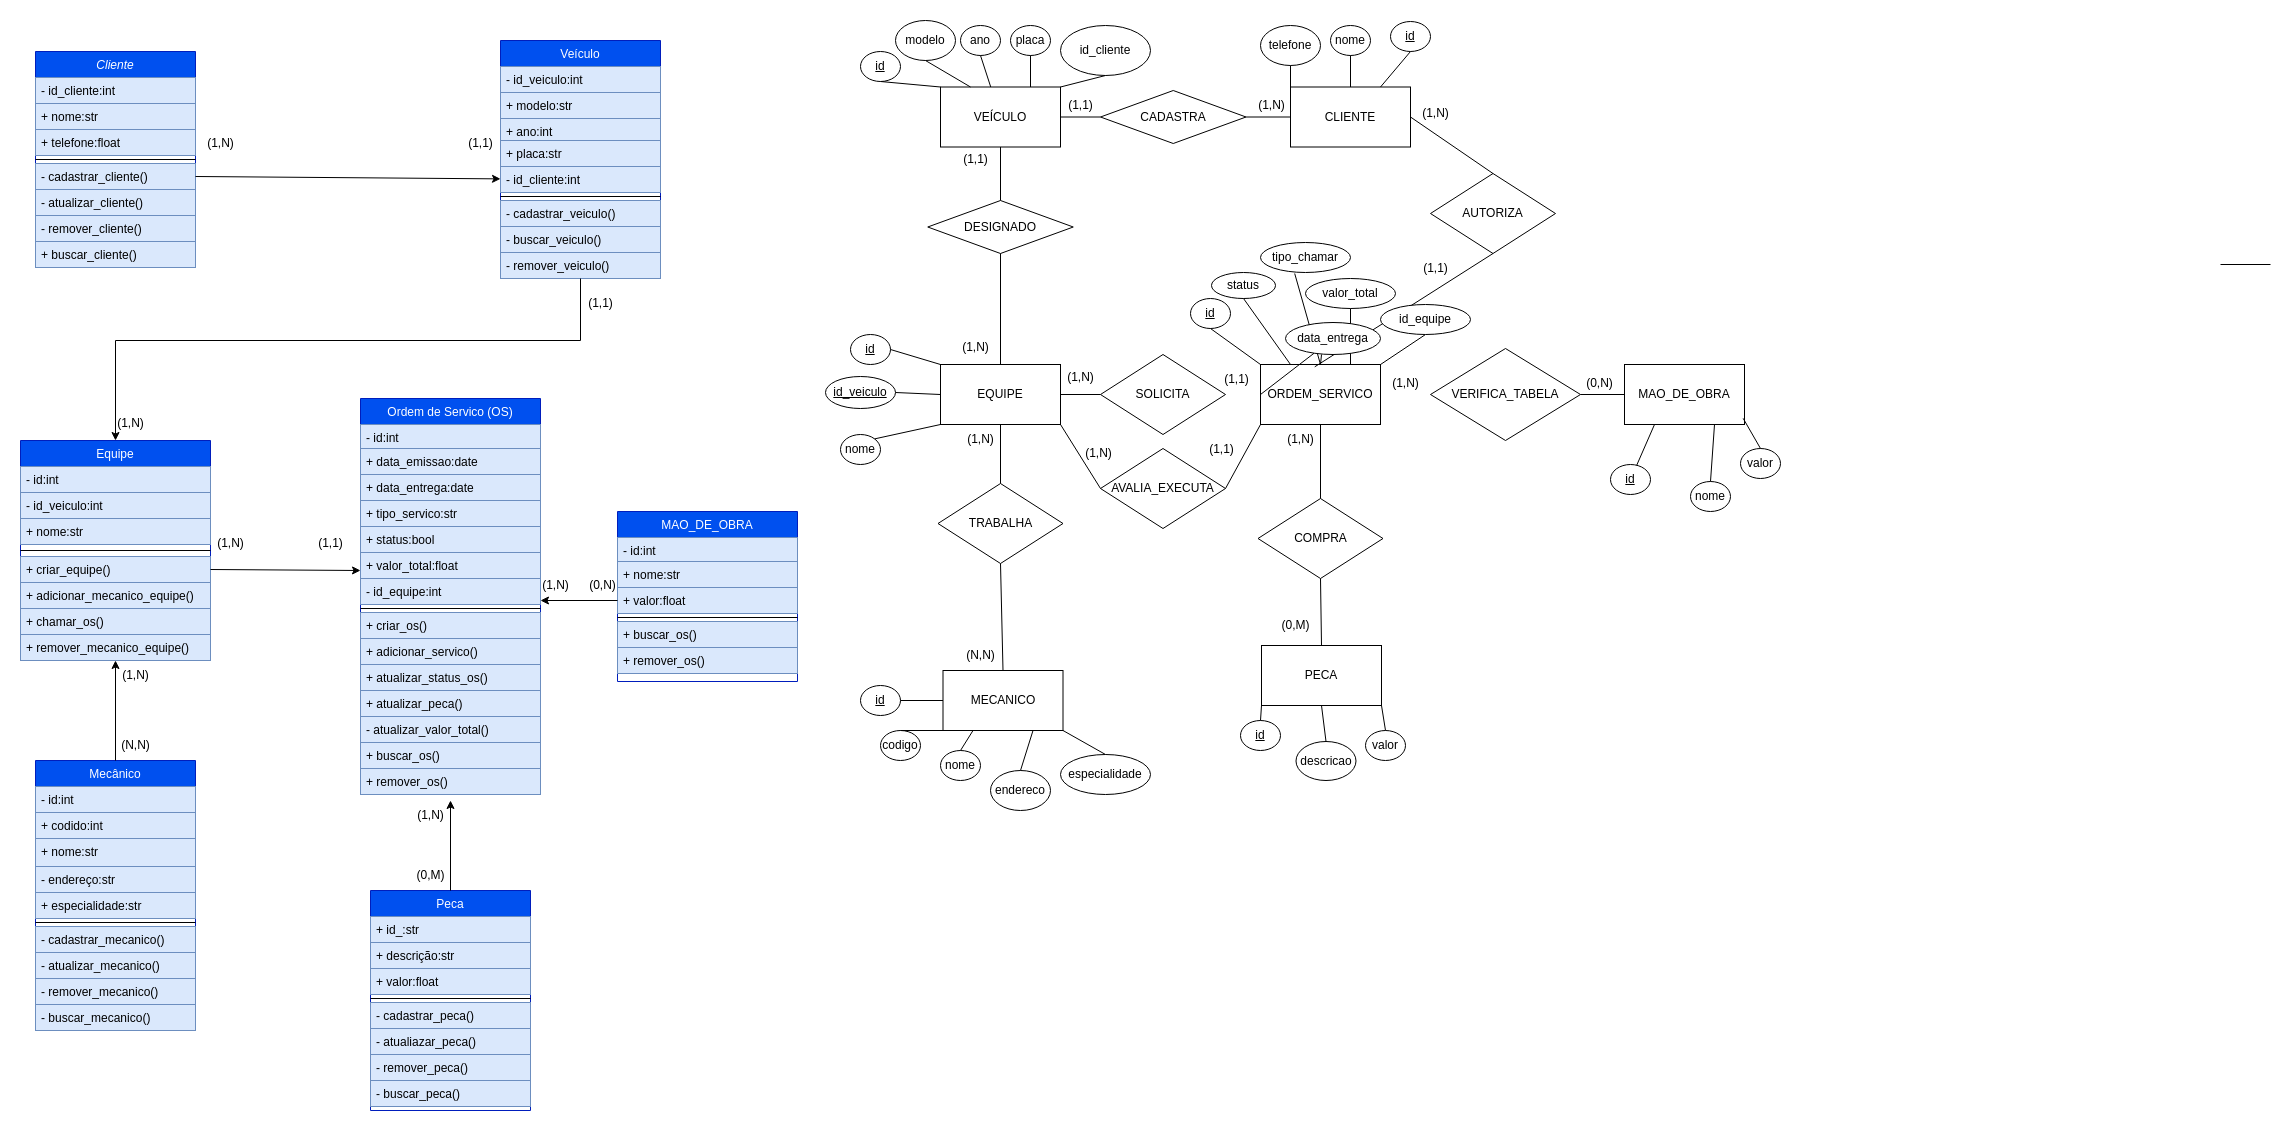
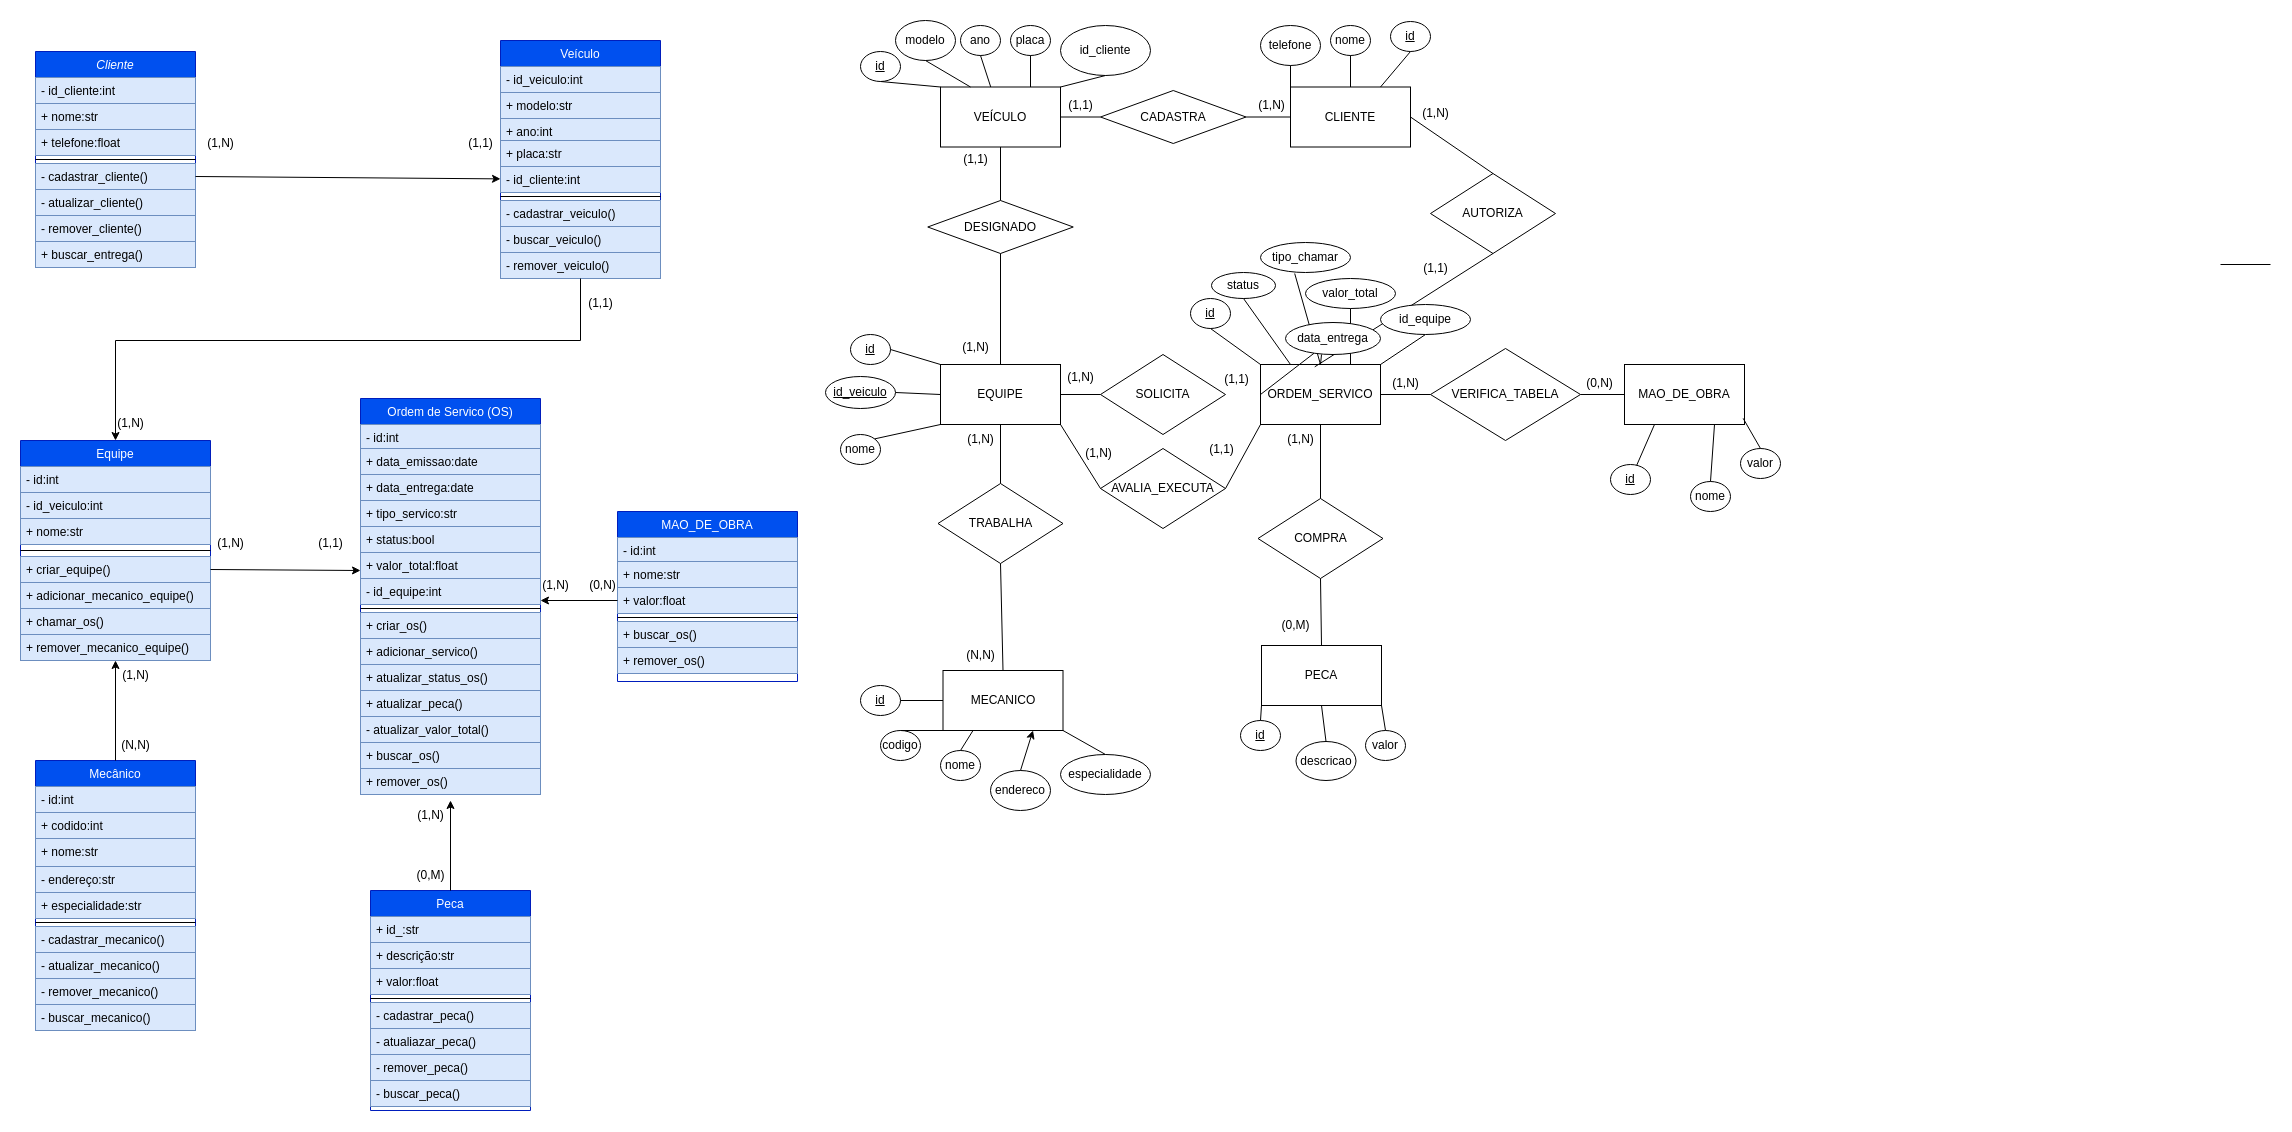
node "+ buscar_cliente()": label "+ buscar_cliente()" -> "+ buscar_entrega()"
edge "ORDEM_SERVICO" -- "VERIFICA_TABELA": added
edge "MECANICO" -- "endereco": arrowhead none -> classic
